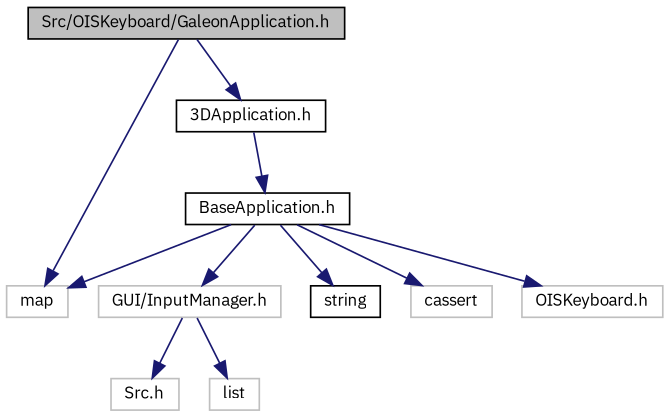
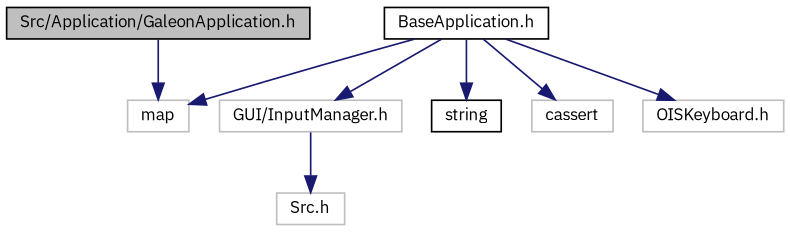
node "Src/OISKeyboard/GaleonApplication.h": label "Src/OISKeyboard/GaleonApplication.h" -> "Src/Application/GaleonApplication.h"
node "3DApplication.h": removed
node "list": removed
